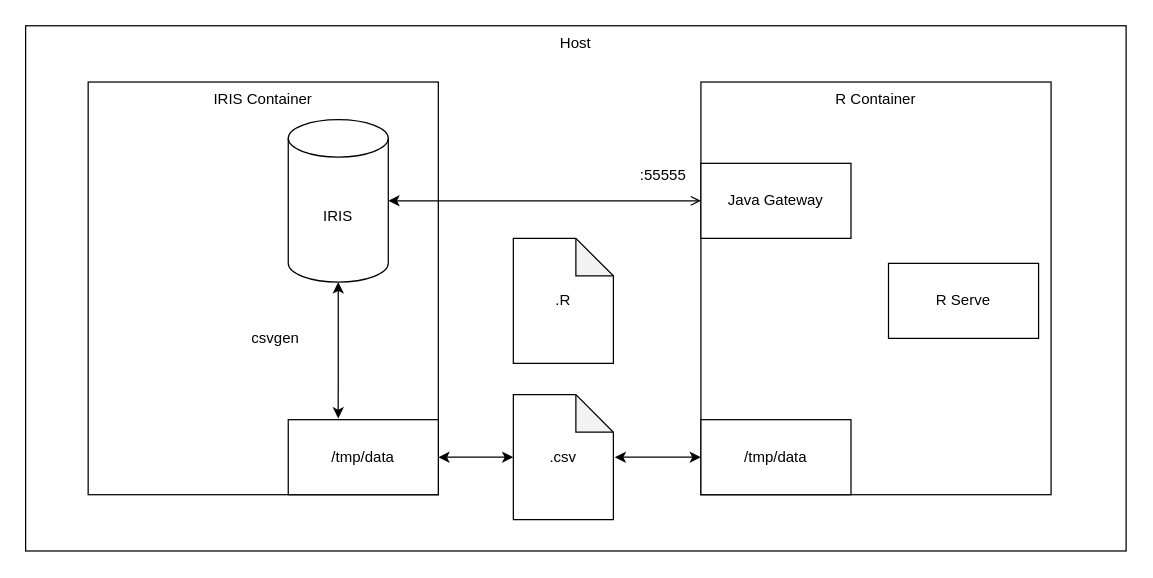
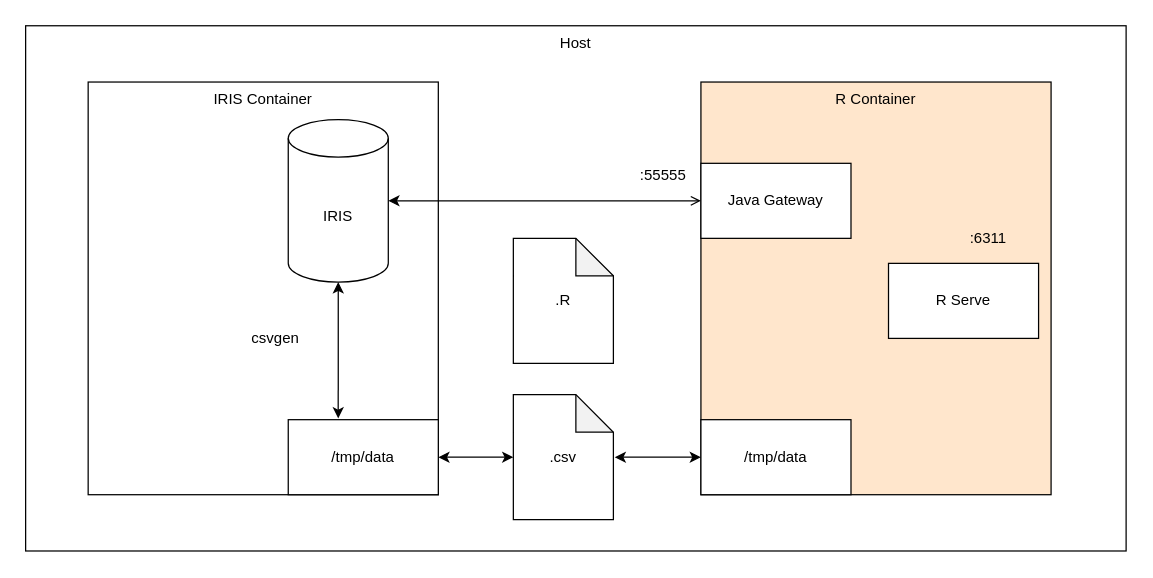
node ":6311": added
node "R Container": fillcolor #ffffff -> #ffe6cc
